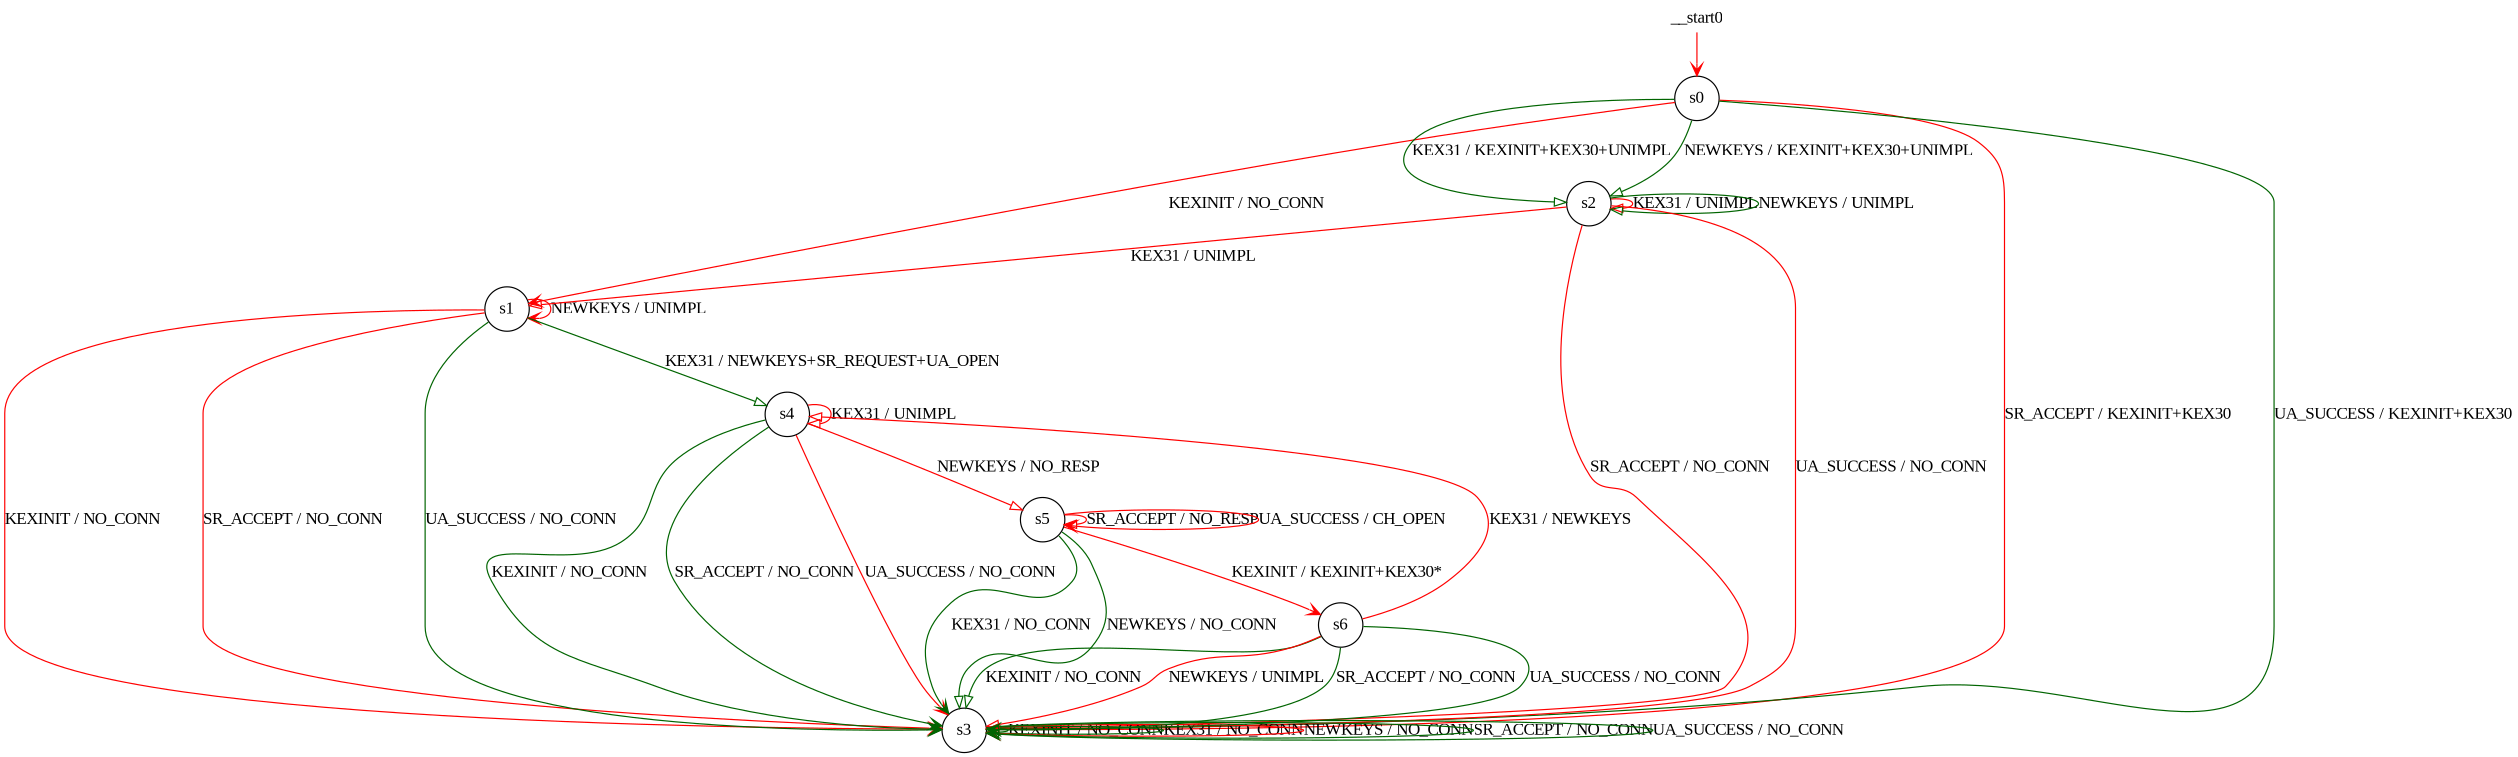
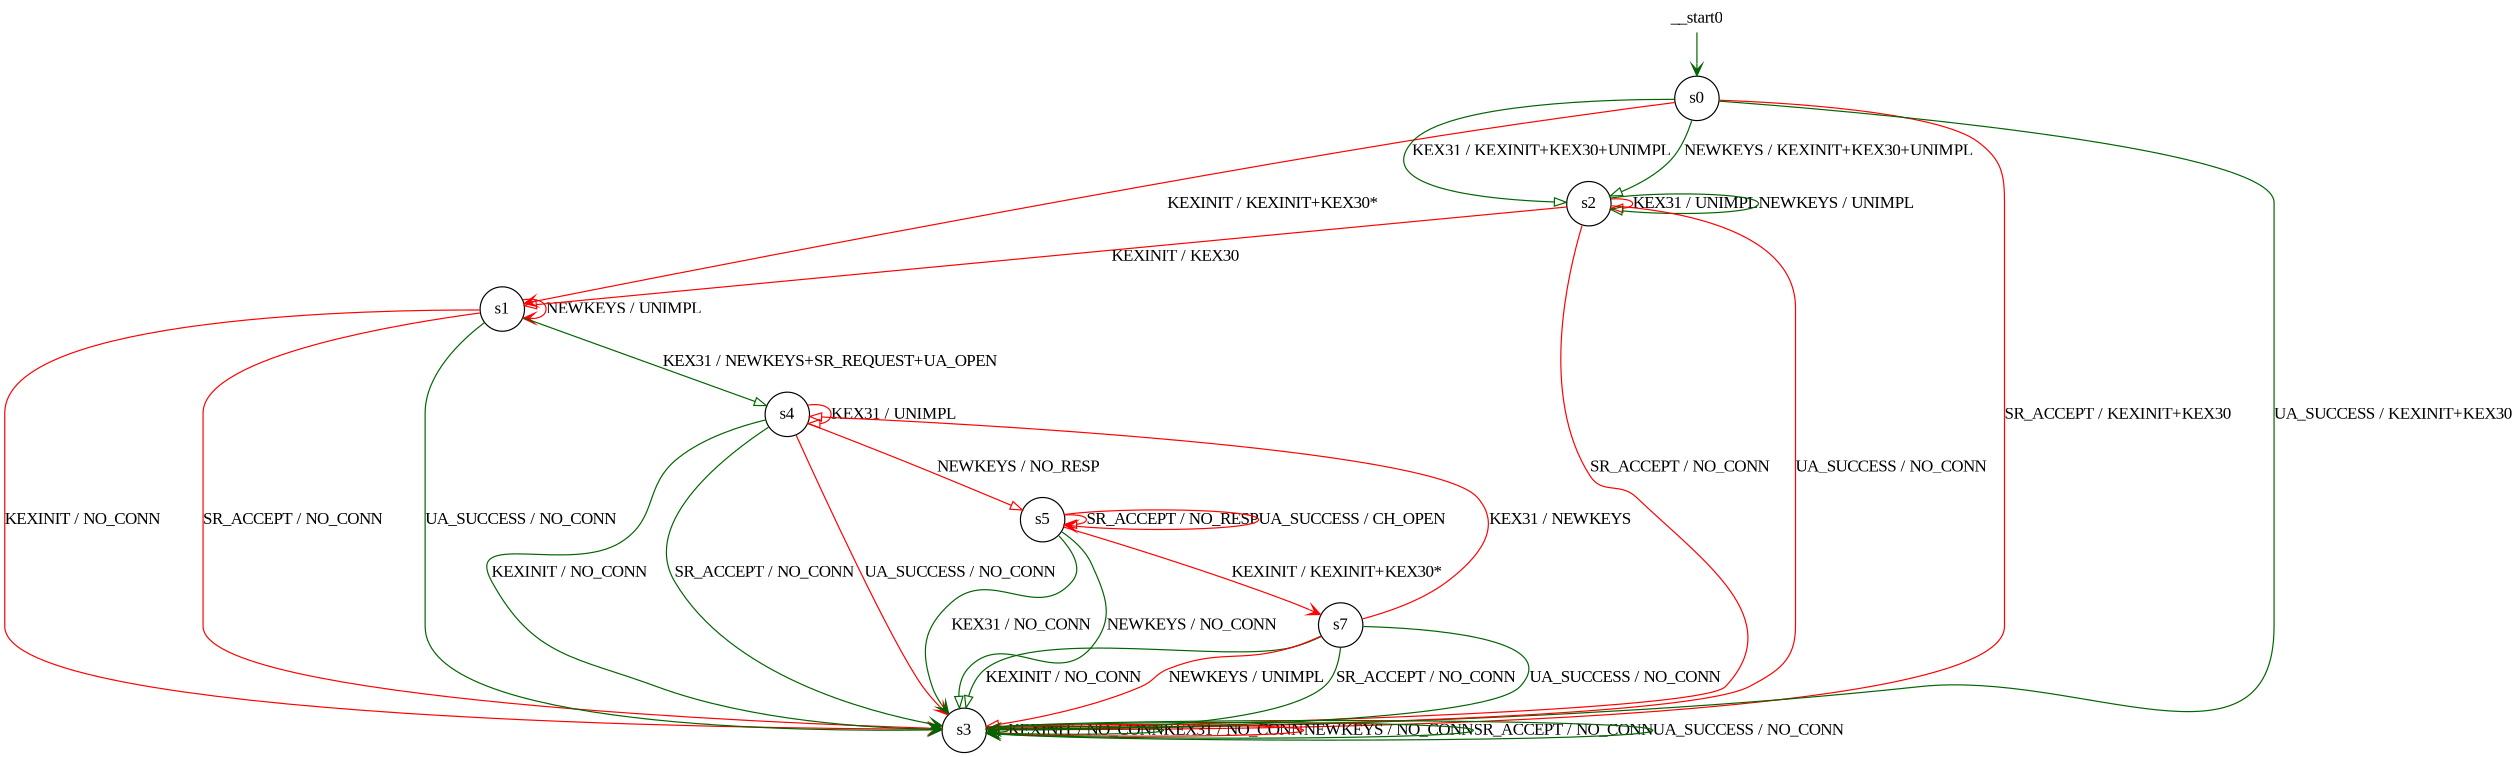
edge "__start0" -> "s0": color red -> darkgreen
edge "s0" -> "s1": label "KEXINIT / NO_CONN" -> "KEXINIT / KEXINIT+KEX30*"
edge "s2" -> "s1": label "KEX31 / UNIMPL" -> "KEXINIT / KEX30"
node "s6": label "s6" -> "s7"
